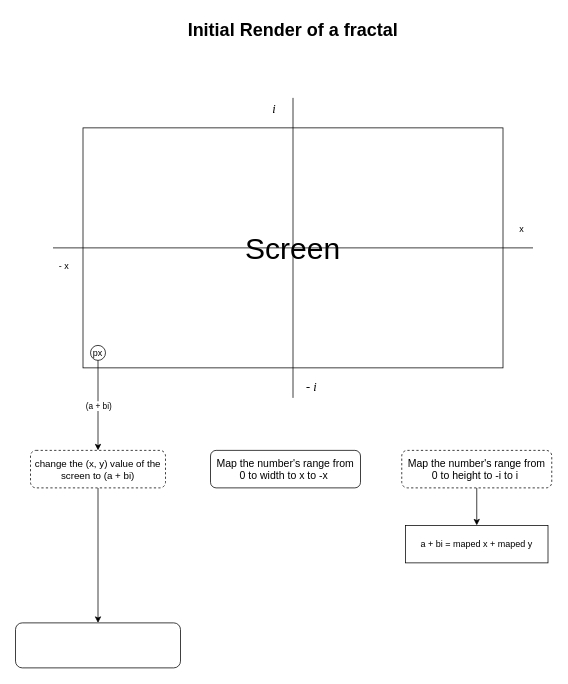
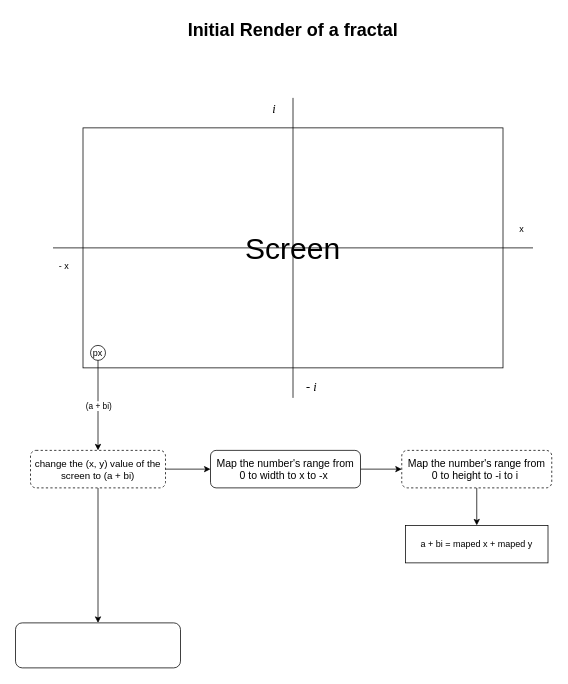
edge "change the (x, y) value of the screen to (a + bi)" -> "Map the number's range from 0 to width to x to -x": added
edge "Map the number's range from 0 to width to x to -x" -> "Map the number's range from 0 to height to -i to i": added
